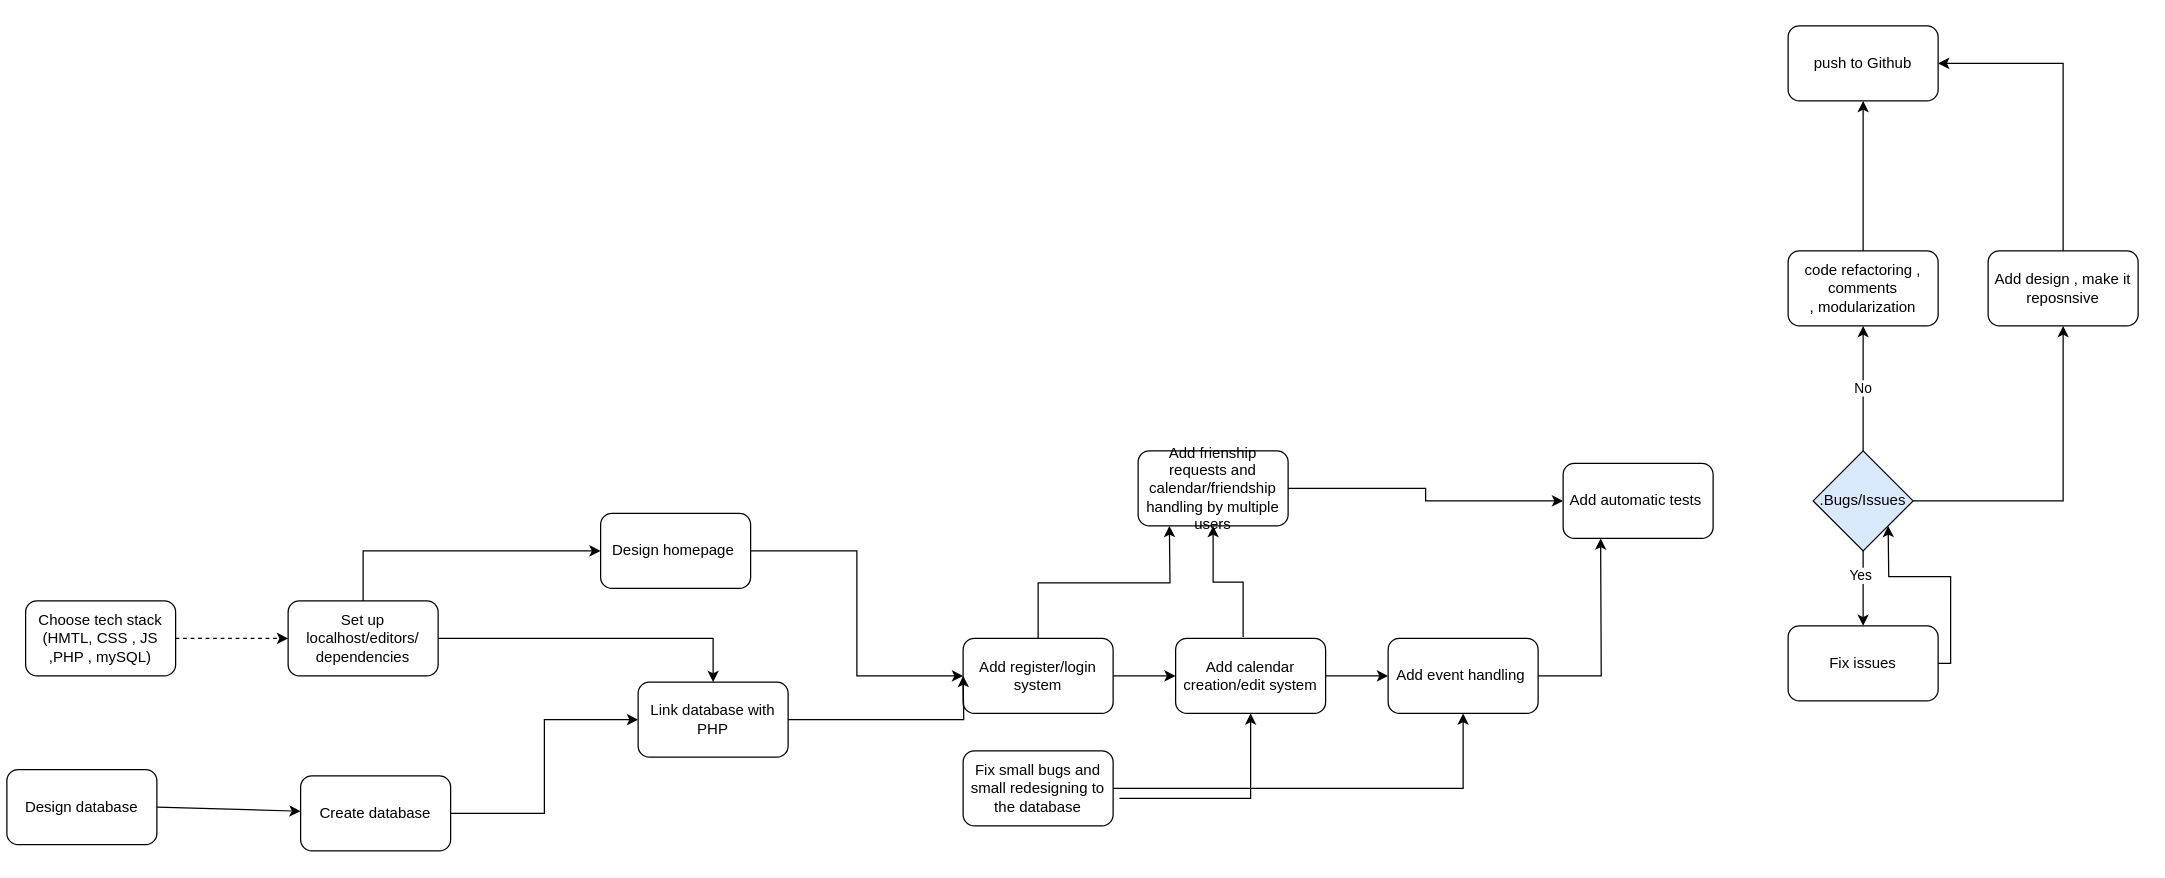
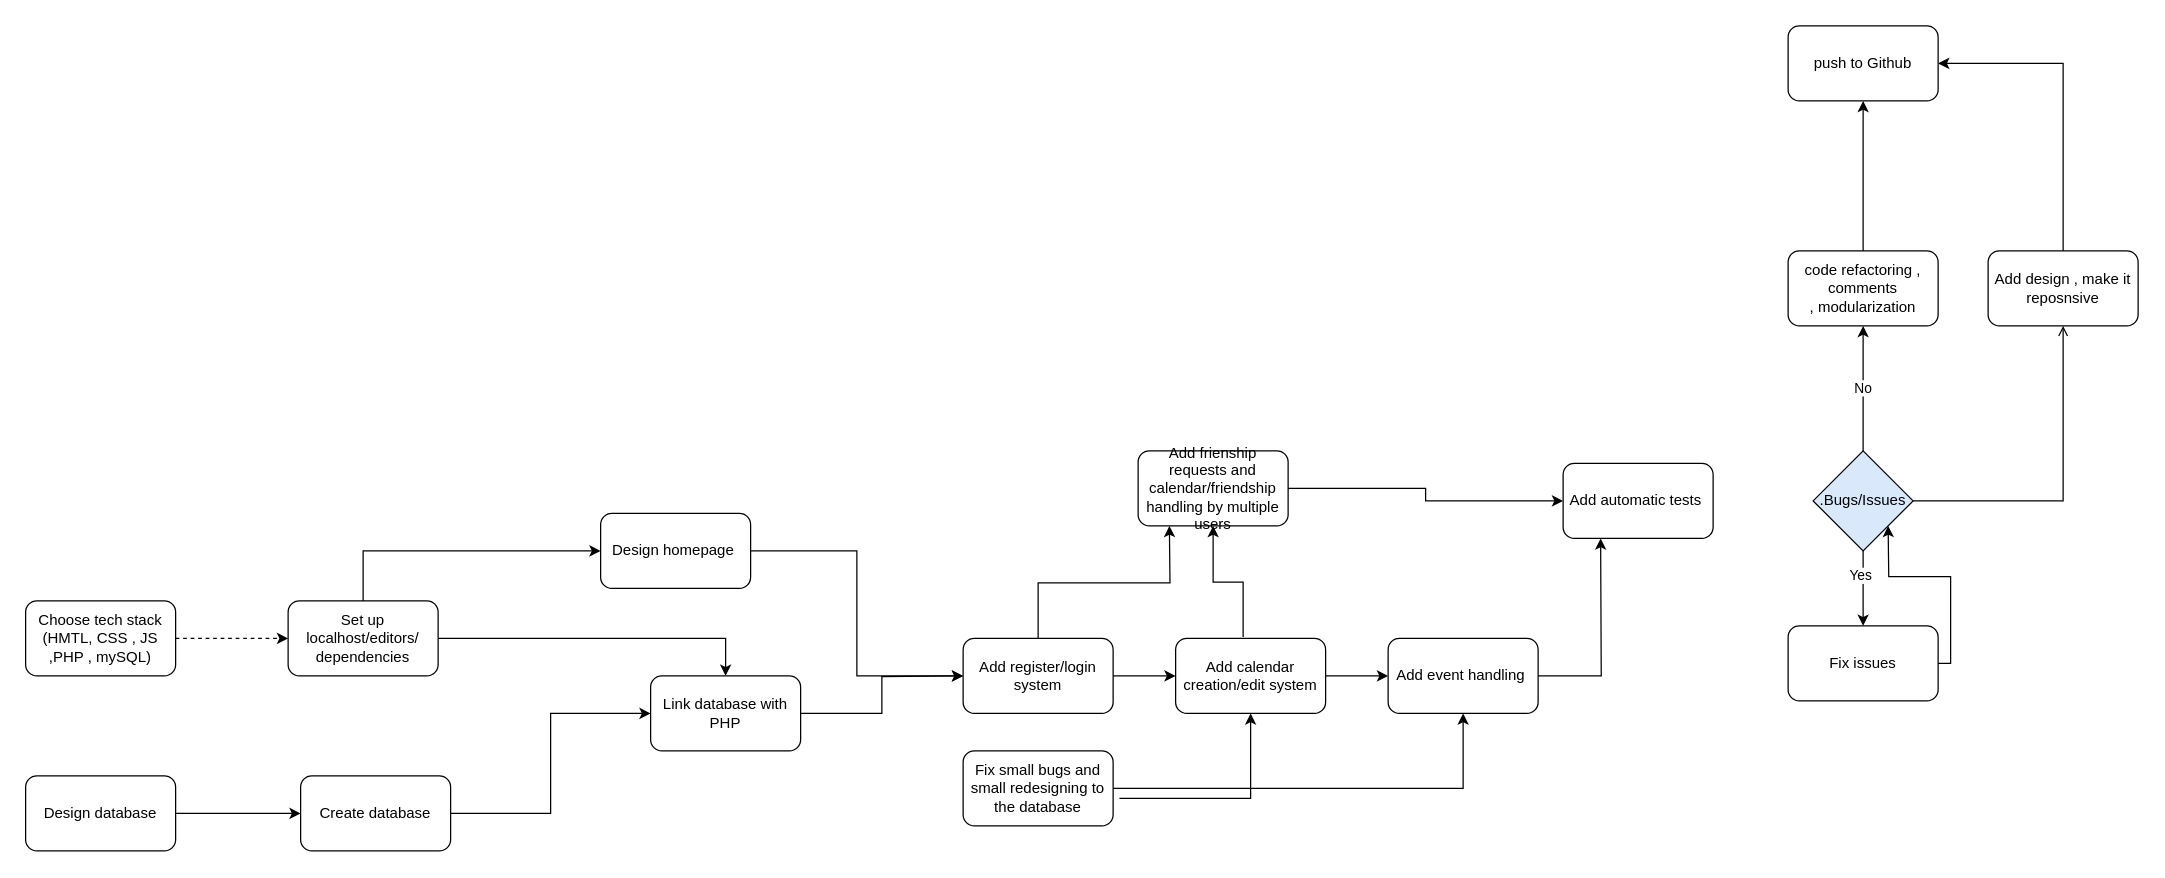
edge ".Bugs/Issues" -> "Add design , make it reposnsive": arrowhead classic -> open
node "Link database with PHP": moved (713, 719) -> (726, 713)
node "Design database": moved (82, 807) -> (101, 813)
